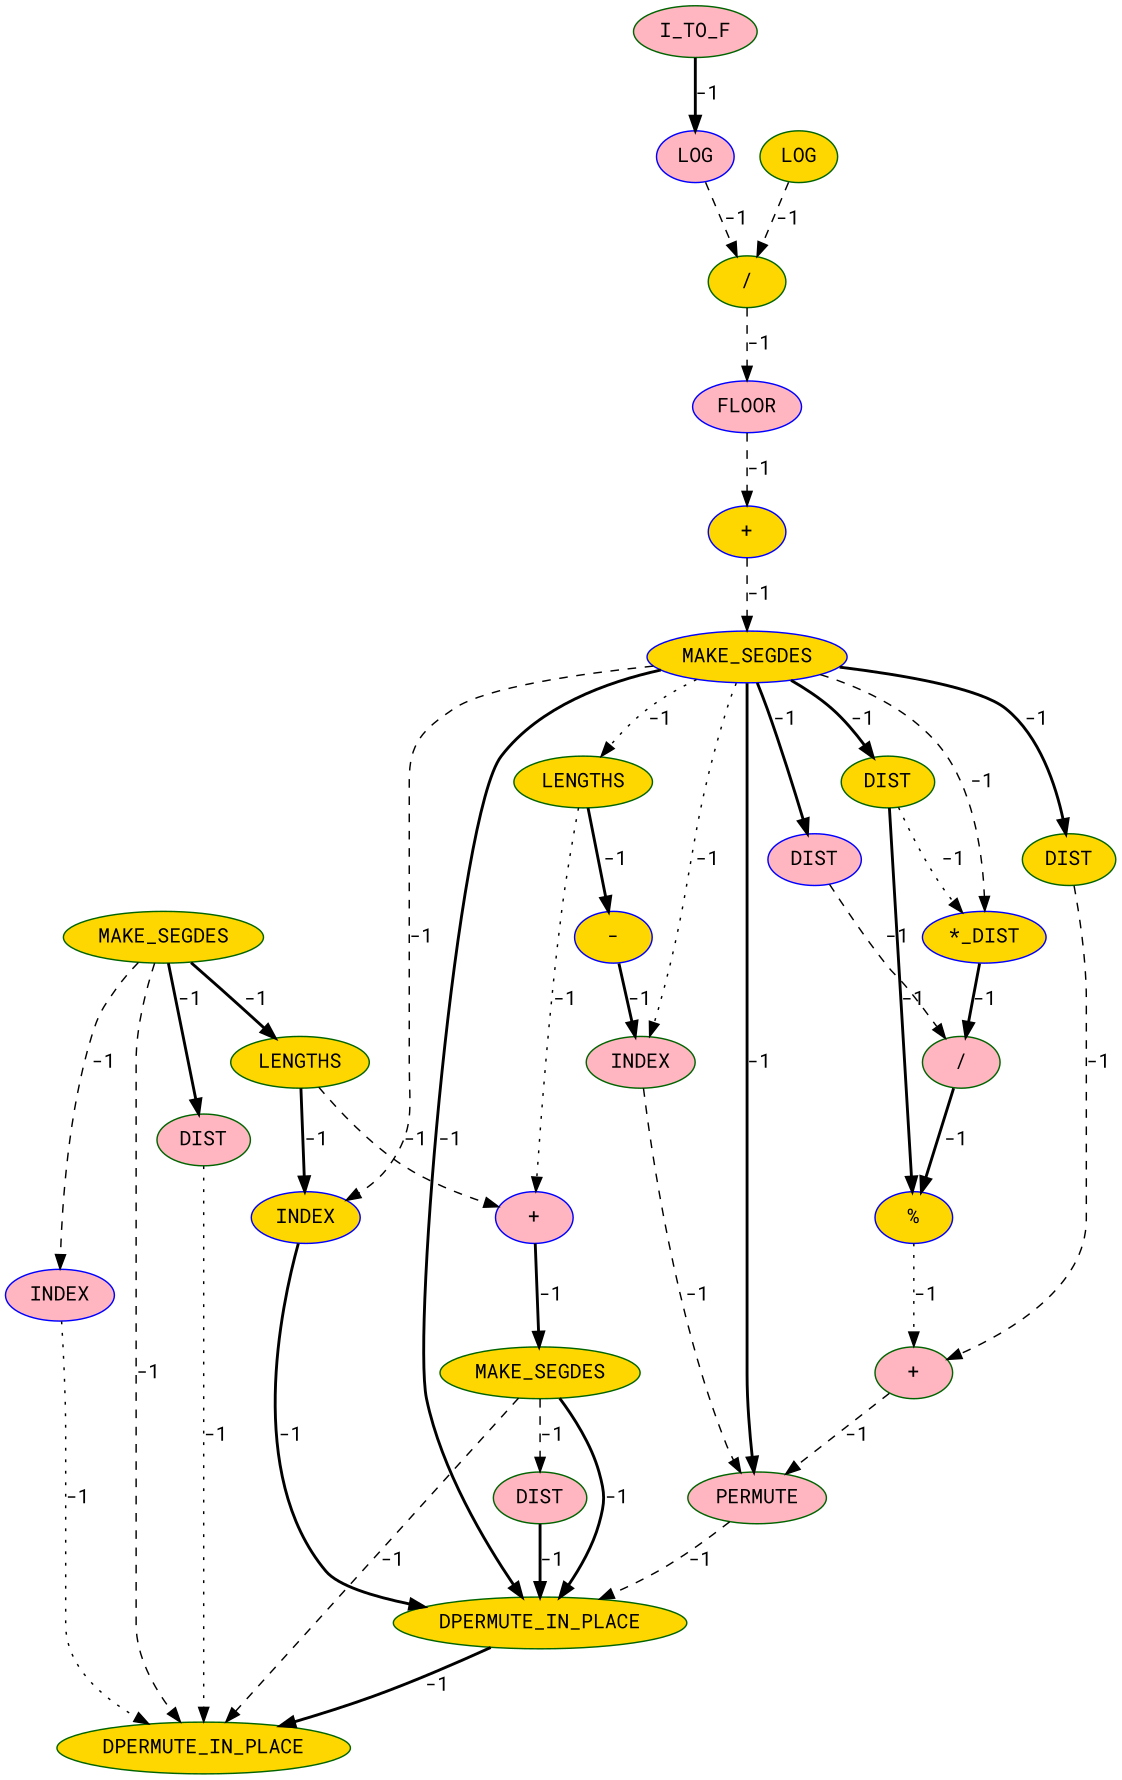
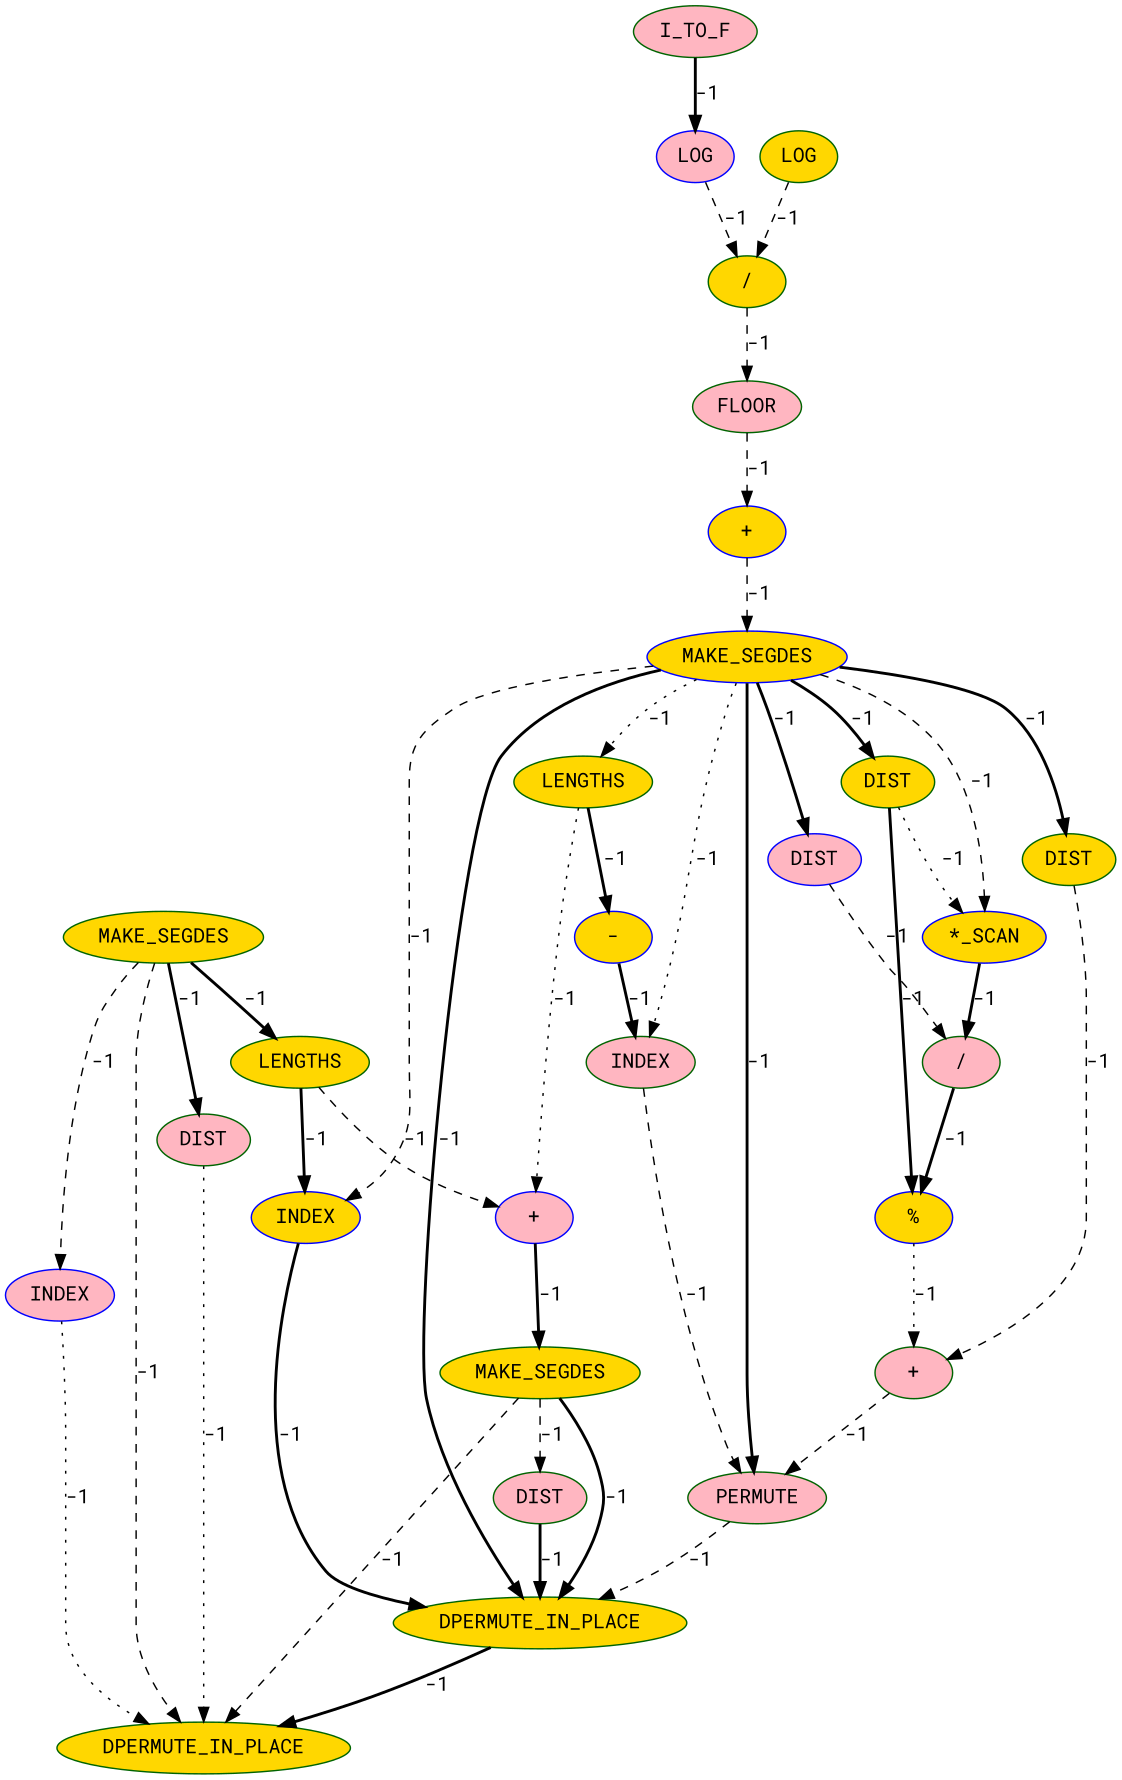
node "FLOOR": color blue -> darkgreen
node "*_DIST": label "*_DIST" -> "*_SCAN"
